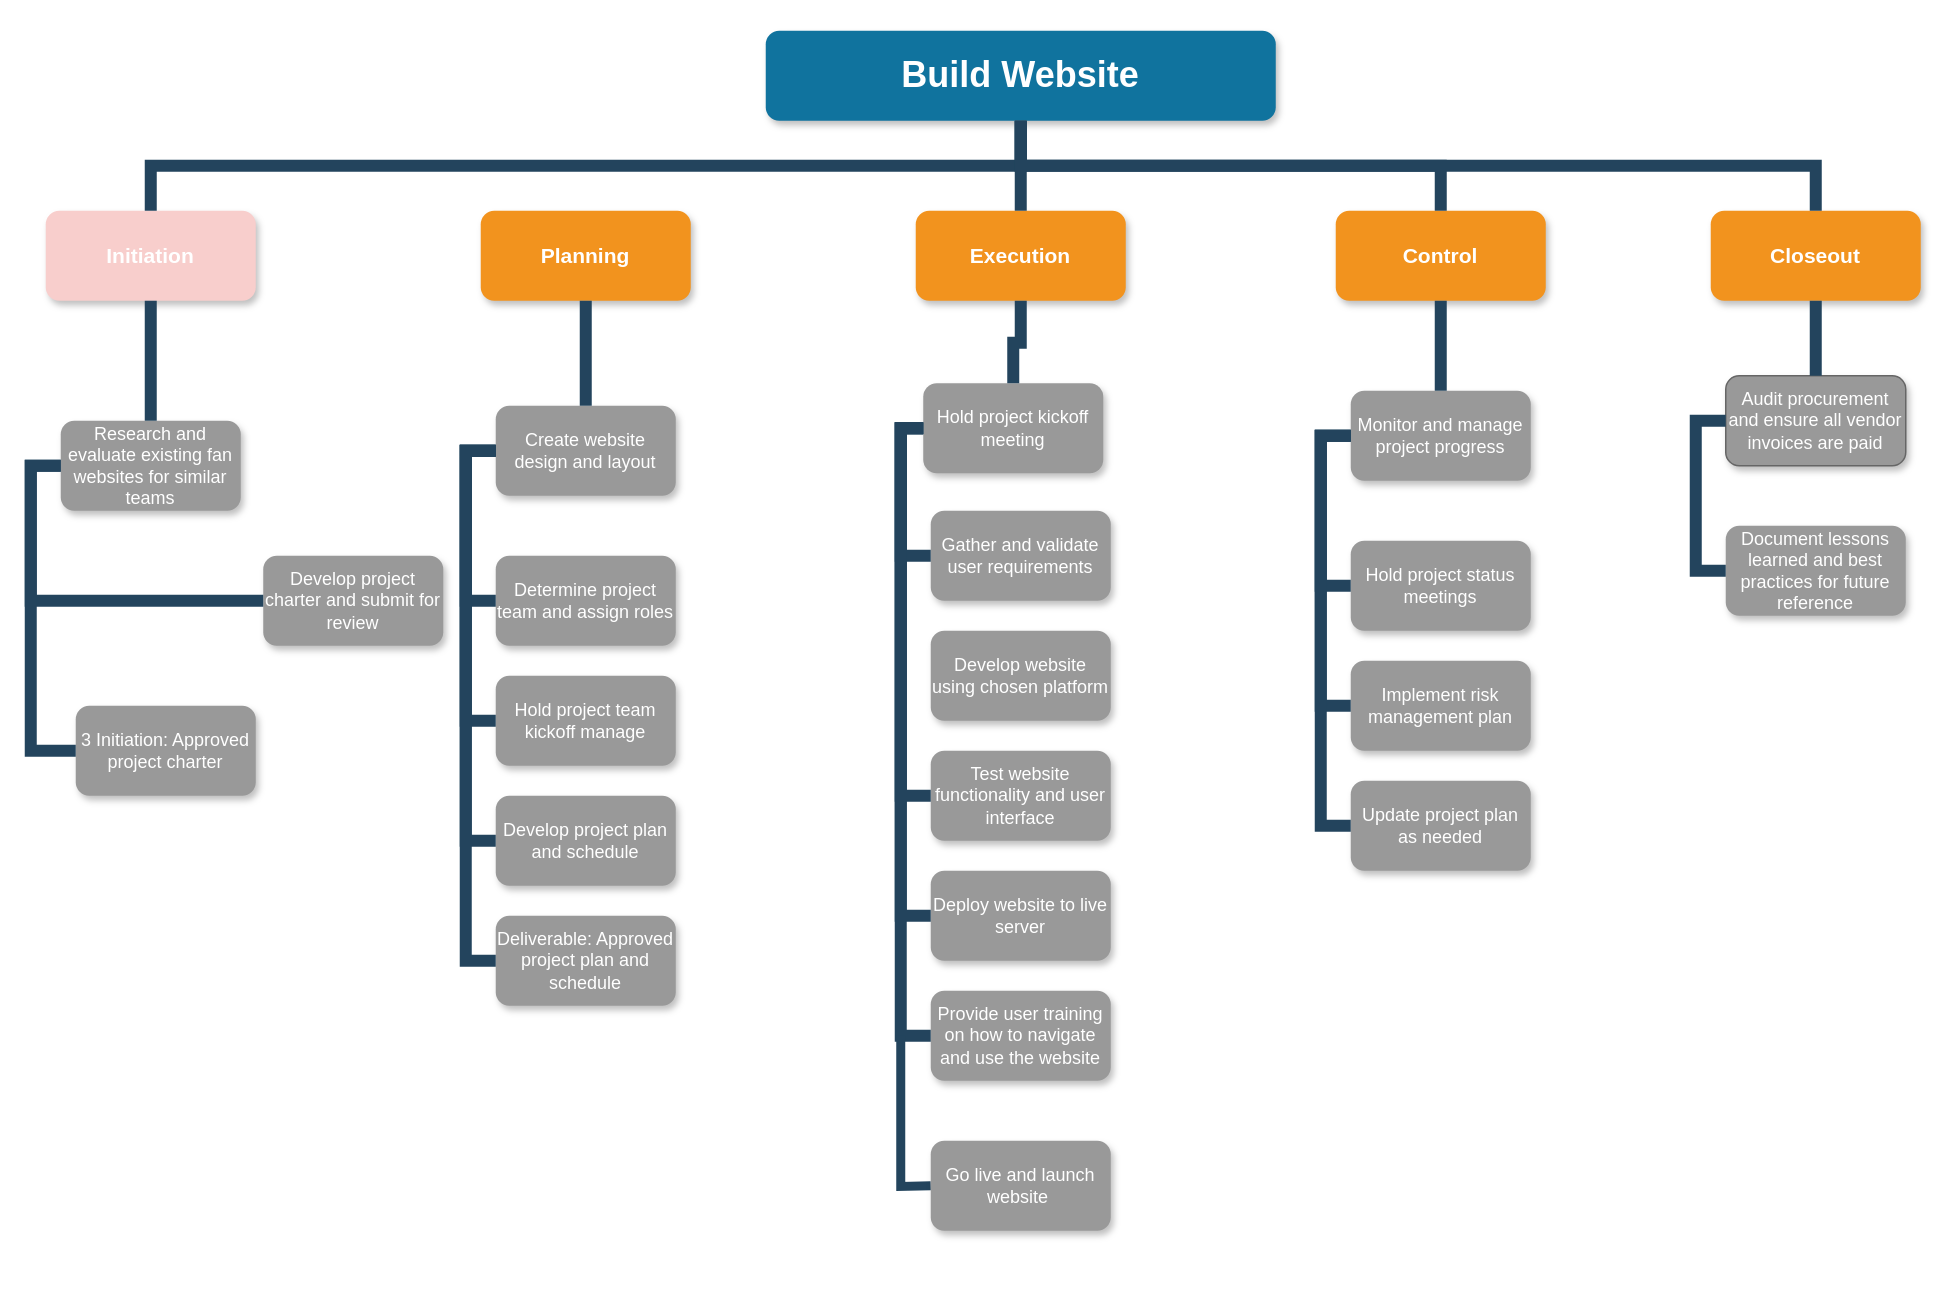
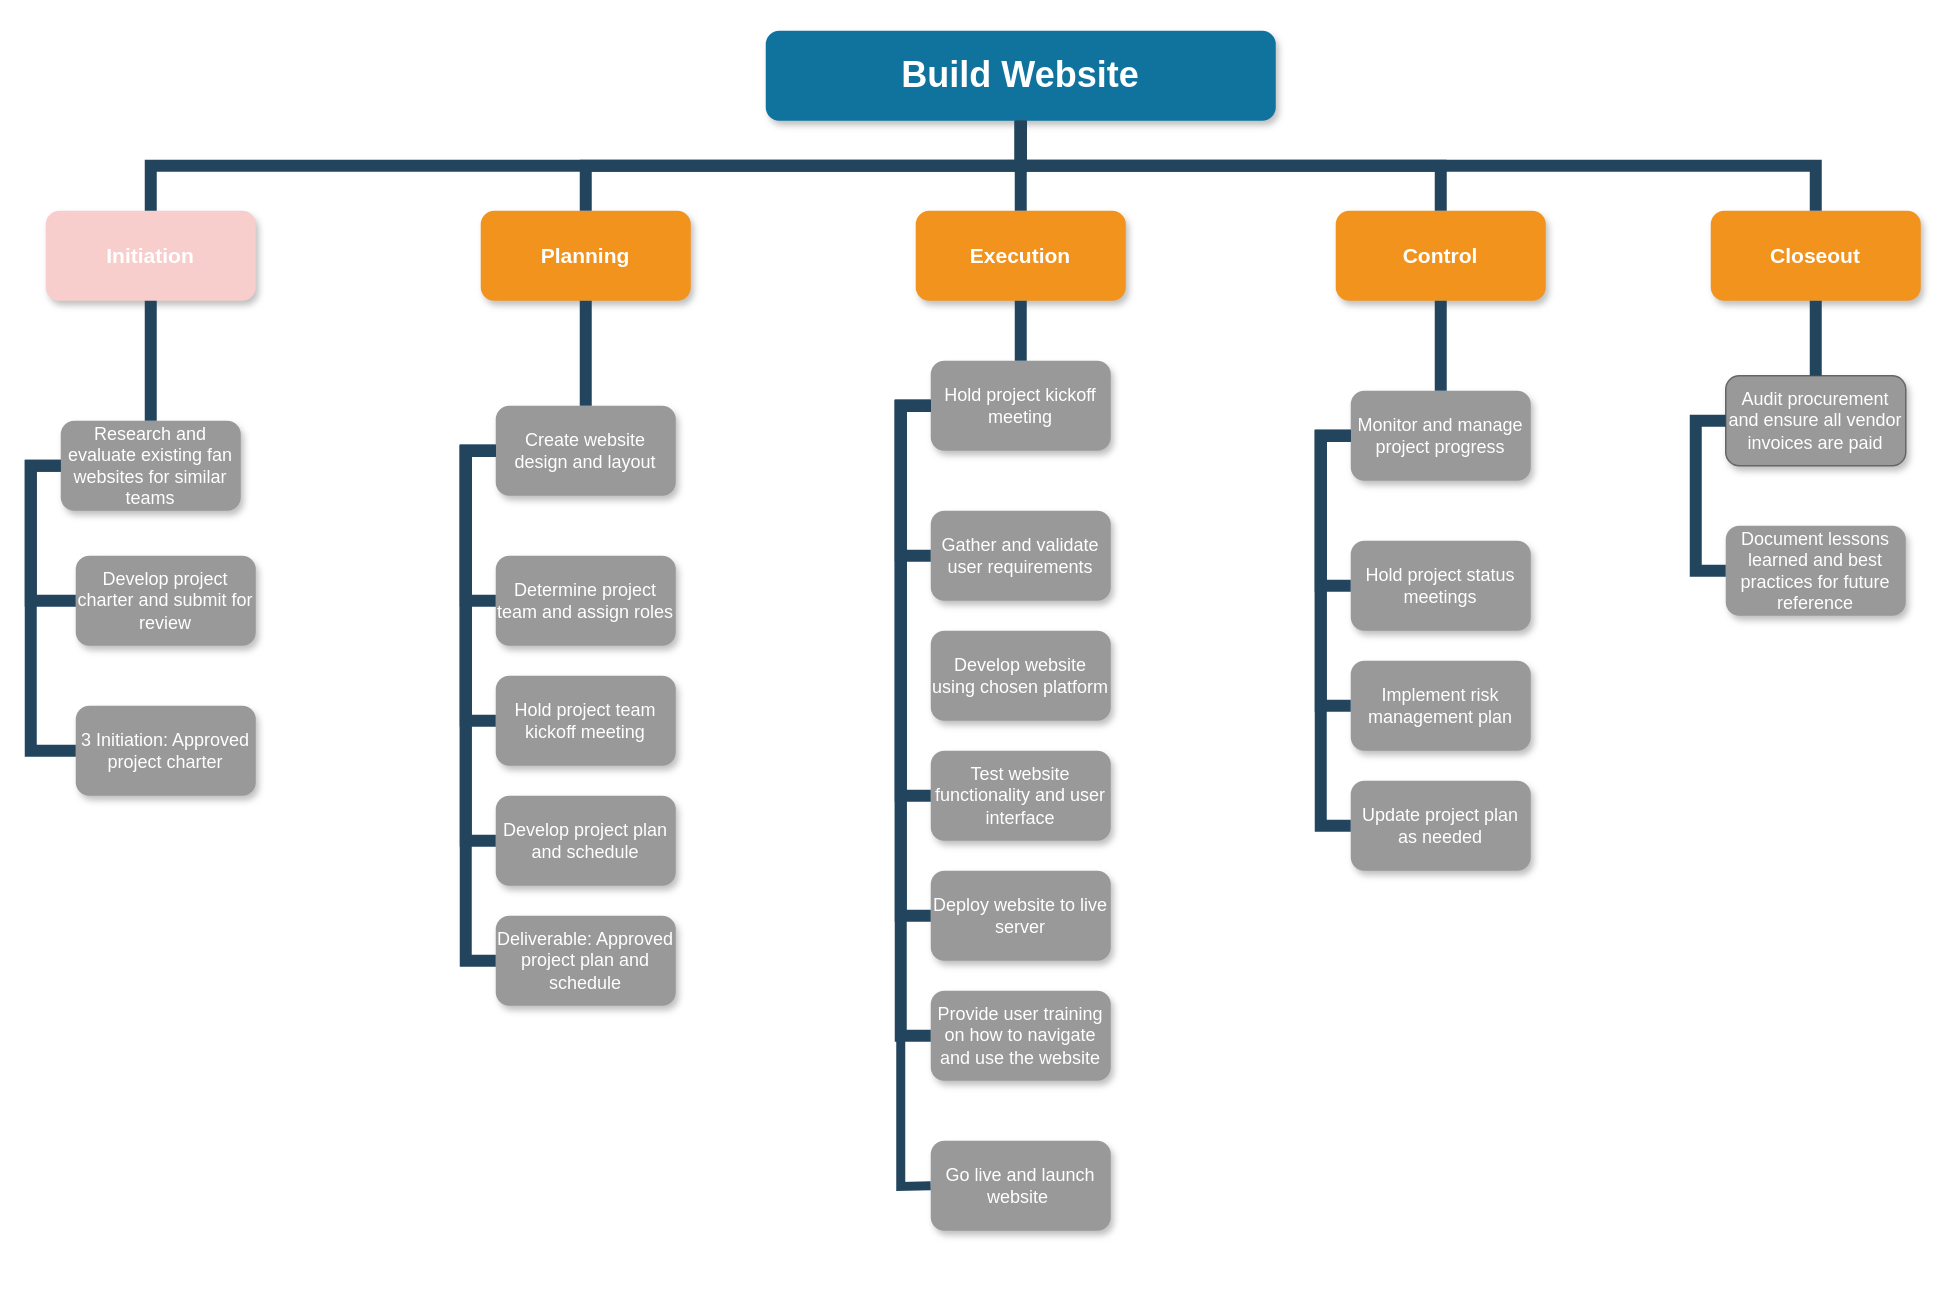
edge "Build Website" -- "Planning": added
node "Hold project kickoff meeting": moved (1013, 428) -> (1021, 406)
node "Develop project charter and submit for review": moved (353, 601) -> (166, 601)
node "Hold project team kickoff manage": label "Hold project team kickoff manage" -> "Hold project team kickoff meeting"
